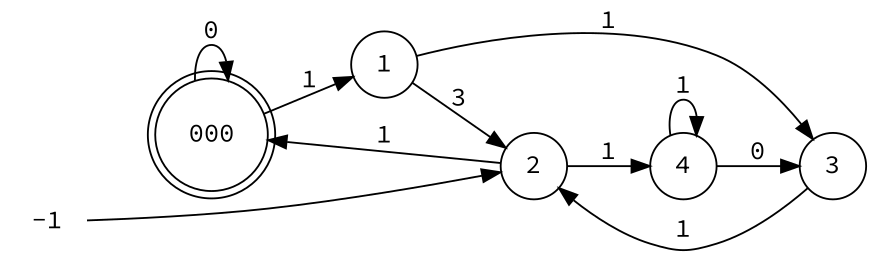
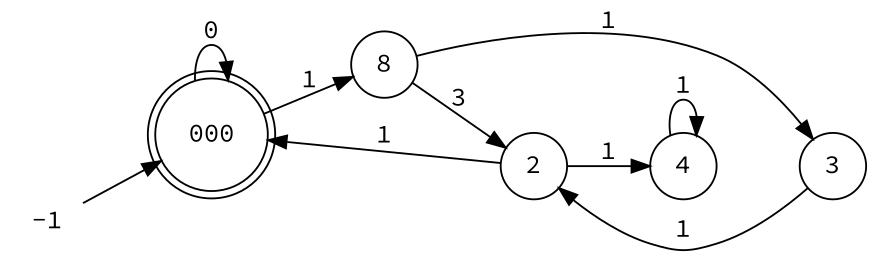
node "1": label "1" -> "8"
edge "4" -> "3": removed, label "0"
edge "-1" -> "2": now "-1" -> "000"
